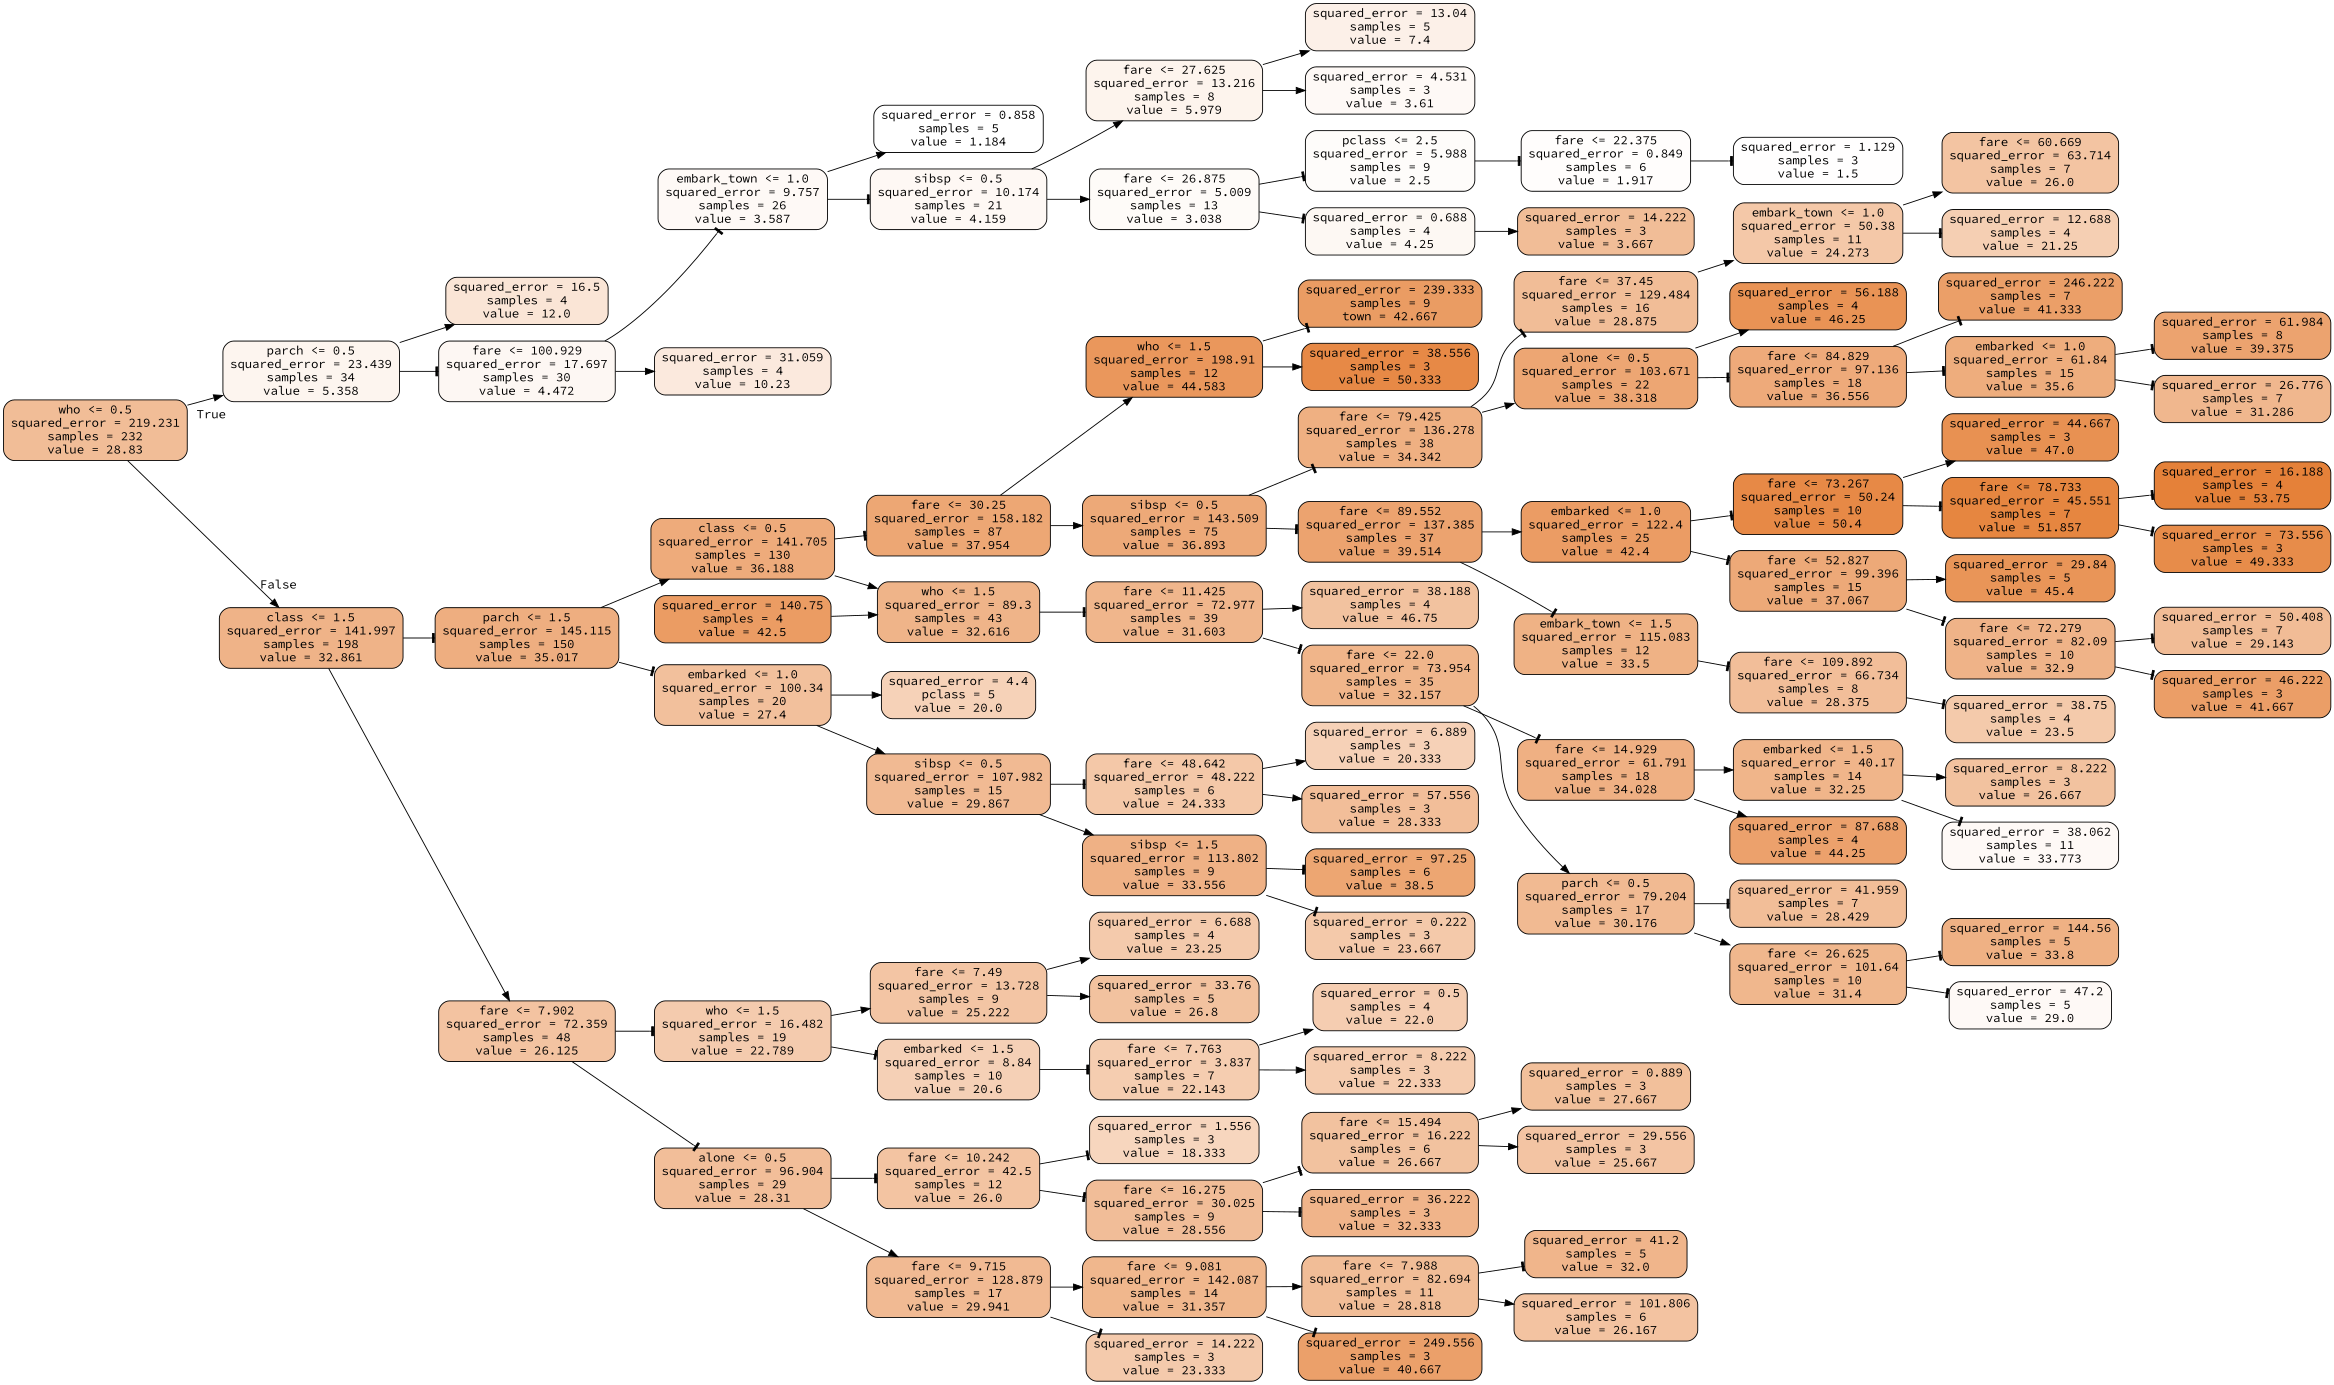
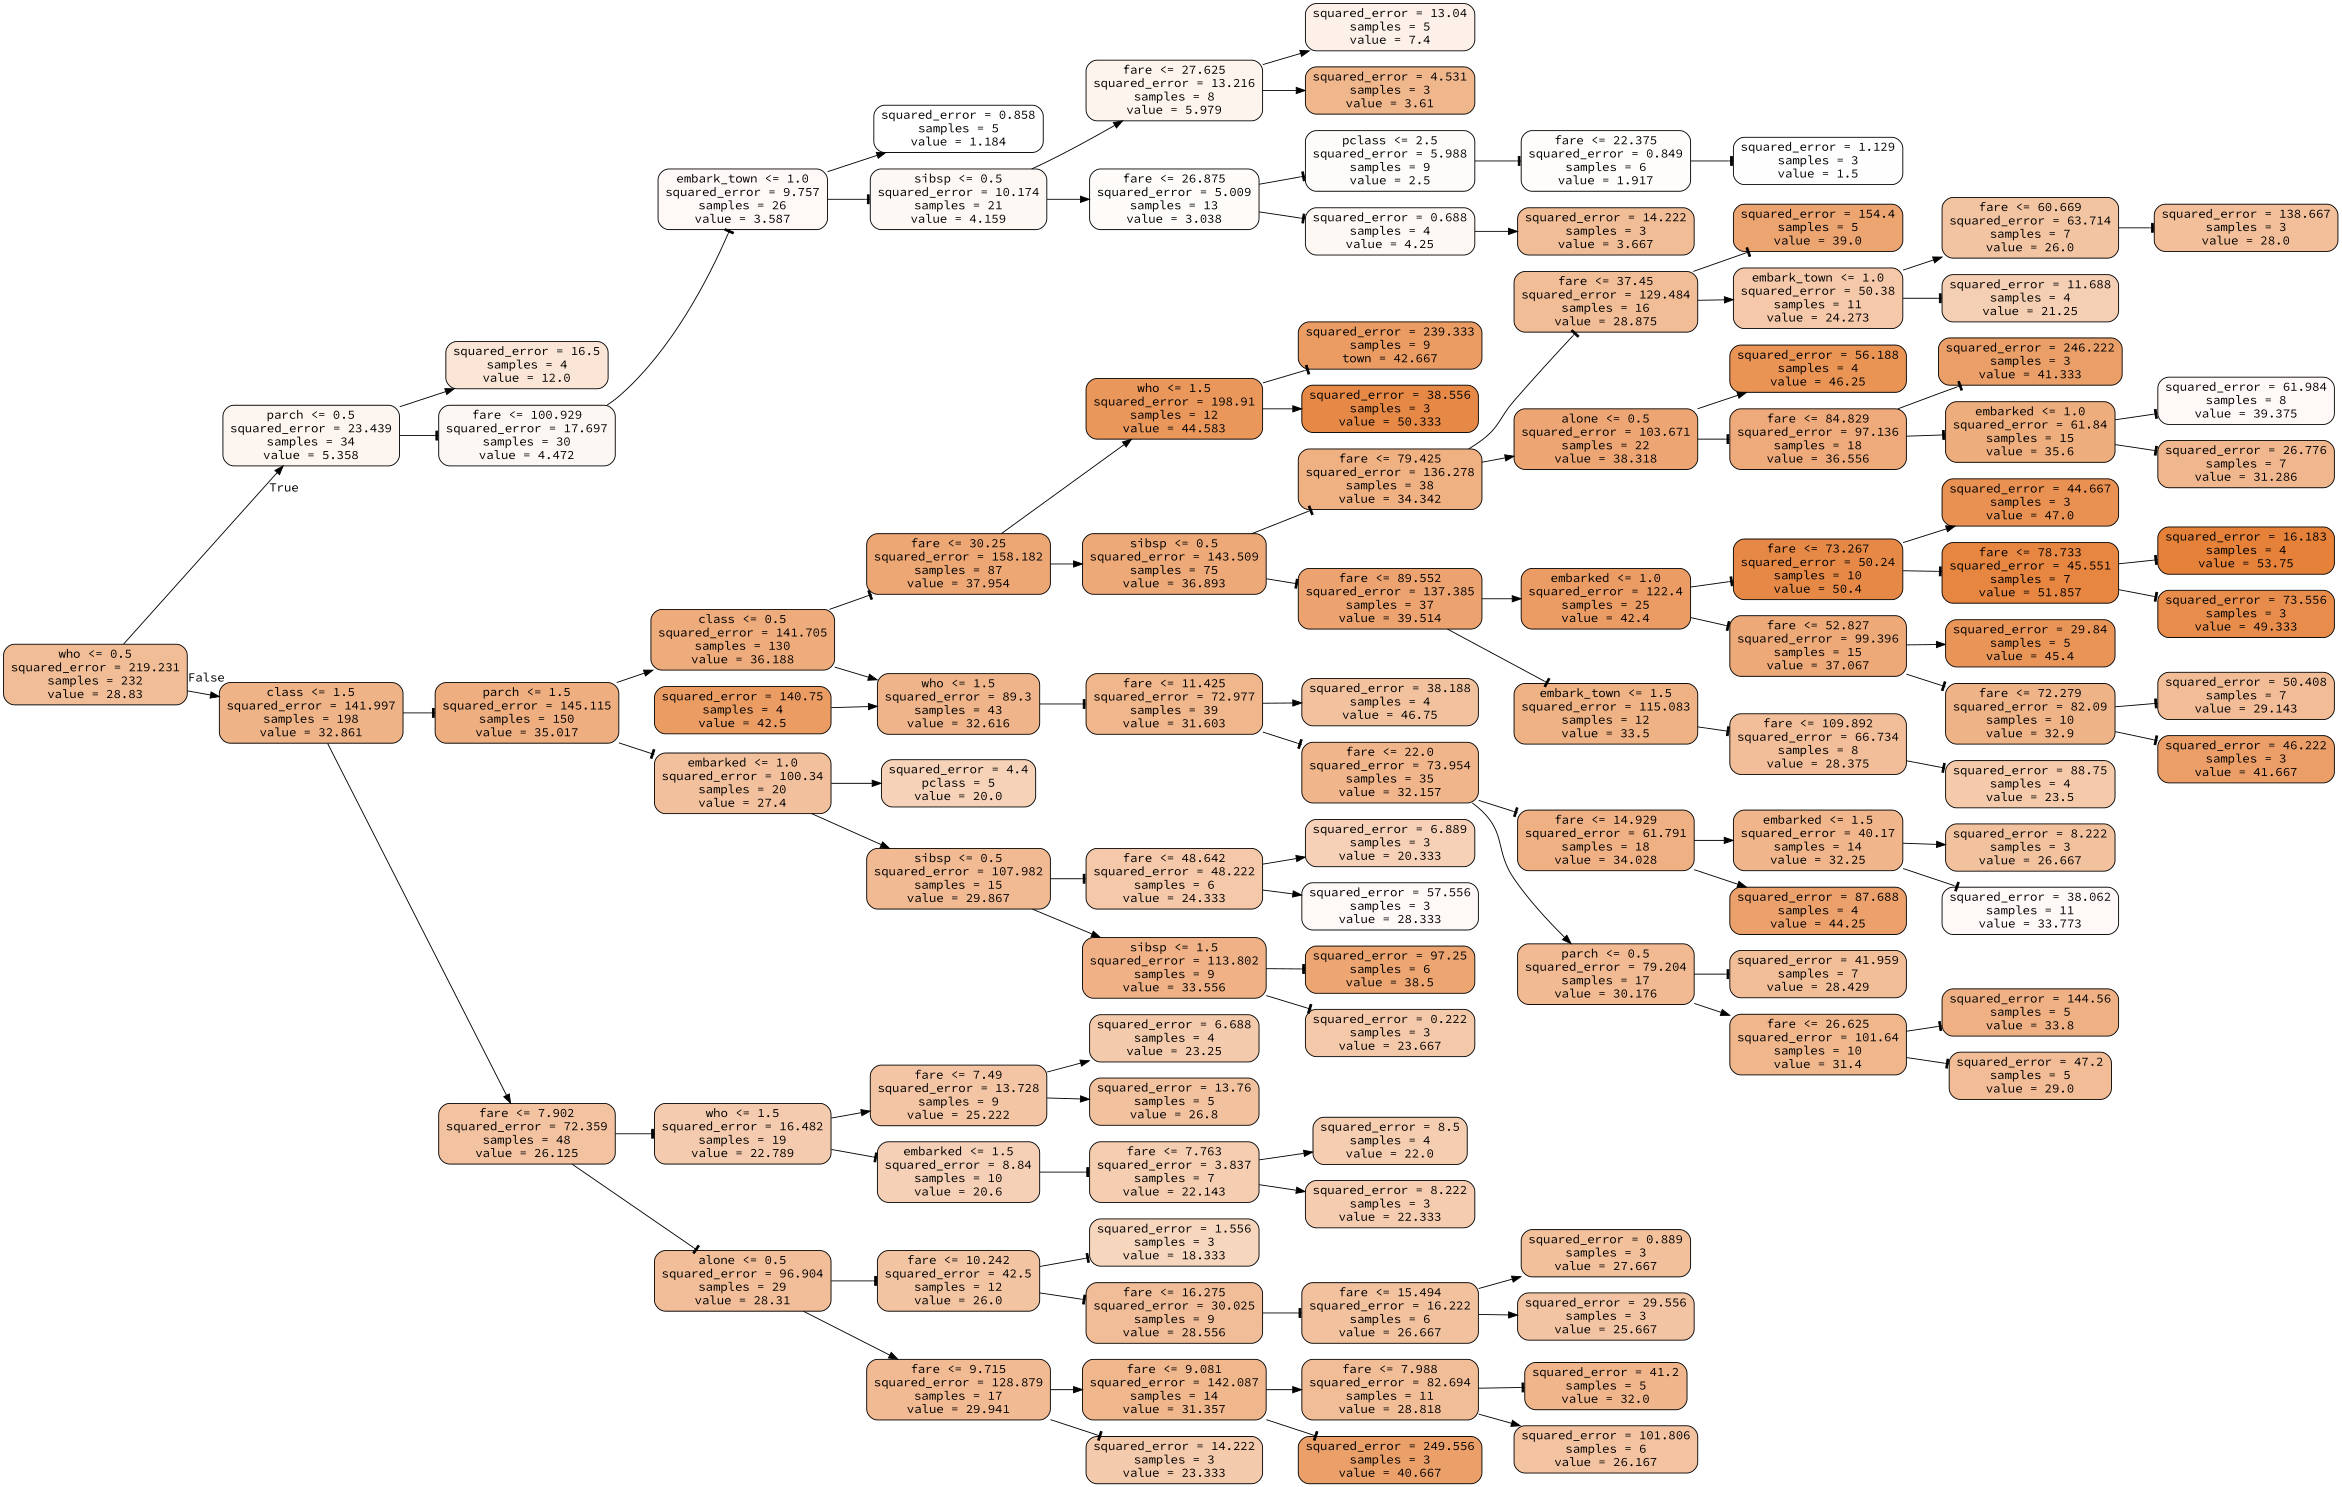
node "squared_error = 4.531 samples = 3 value = 3.61": fillcolor #fef9f6 -> #f0b78d
node "squared_error = 154.4 samples = 5 value = 39.0": added
node "squared_error = 138.667 samples = 3 value = 28.0": added
node "squared_error = 12.688 samples = 4 value = 21.25": label "squared_error = 12.688 samples = 4 value = 21.25" -> "squared_error = 11.688 samples = 4 value = 21.25"
node "squared_error = 246.222 samples = 7 value = 41.333": label "squared_error = 246.222 samples = 7 value = 41.333" -> "squared_error = 246.222 samples = 3 value = 41.333"
node "squared_error = 61.984 samples = 8 value = 39.375": fillcolor #eca36f -> #fef9f6
node "squared_error = 31.059 samples = 4 value = 10.23": removed
node "squared_error = 16.188 samples = 4 value = 53.75": label "squared_error = 16.188 samples = 4 value = 53.75" -> "squared_error = 16.183 samples = 4 value = 53.75"
node "squared_error = 38.75 samples = 4 value = 23.5": label "squared_error = 38.75 samples = 4 value = 23.5" -> "squared_error = 88.75 samples = 4 value = 23.5"
node "squared_error = 57.556 samples = 3 value = 28.333": fillcolor #f2be99 -> #fef9f6
node "squared_error = 33.76 samples = 5 value = 26.8": label "squared_error = 33.76 samples = 5 value = 26.8" -> "squared_error = 13.76 samples = 5 value = 26.8"
node "squared_error = 47.2 samples = 5 value = 29.0": fillcolor #fef9f6 -> #f1bc96
node "squared_error = 0.5 samples = 4 value = 22.0": label "squared_error = 0.5 samples = 4 value = 22.0" -> "squared_error = 8.5 samples = 4 value = 22.0"
node "squared_error = 36.222 samples = 3 value = 32.333": removed
